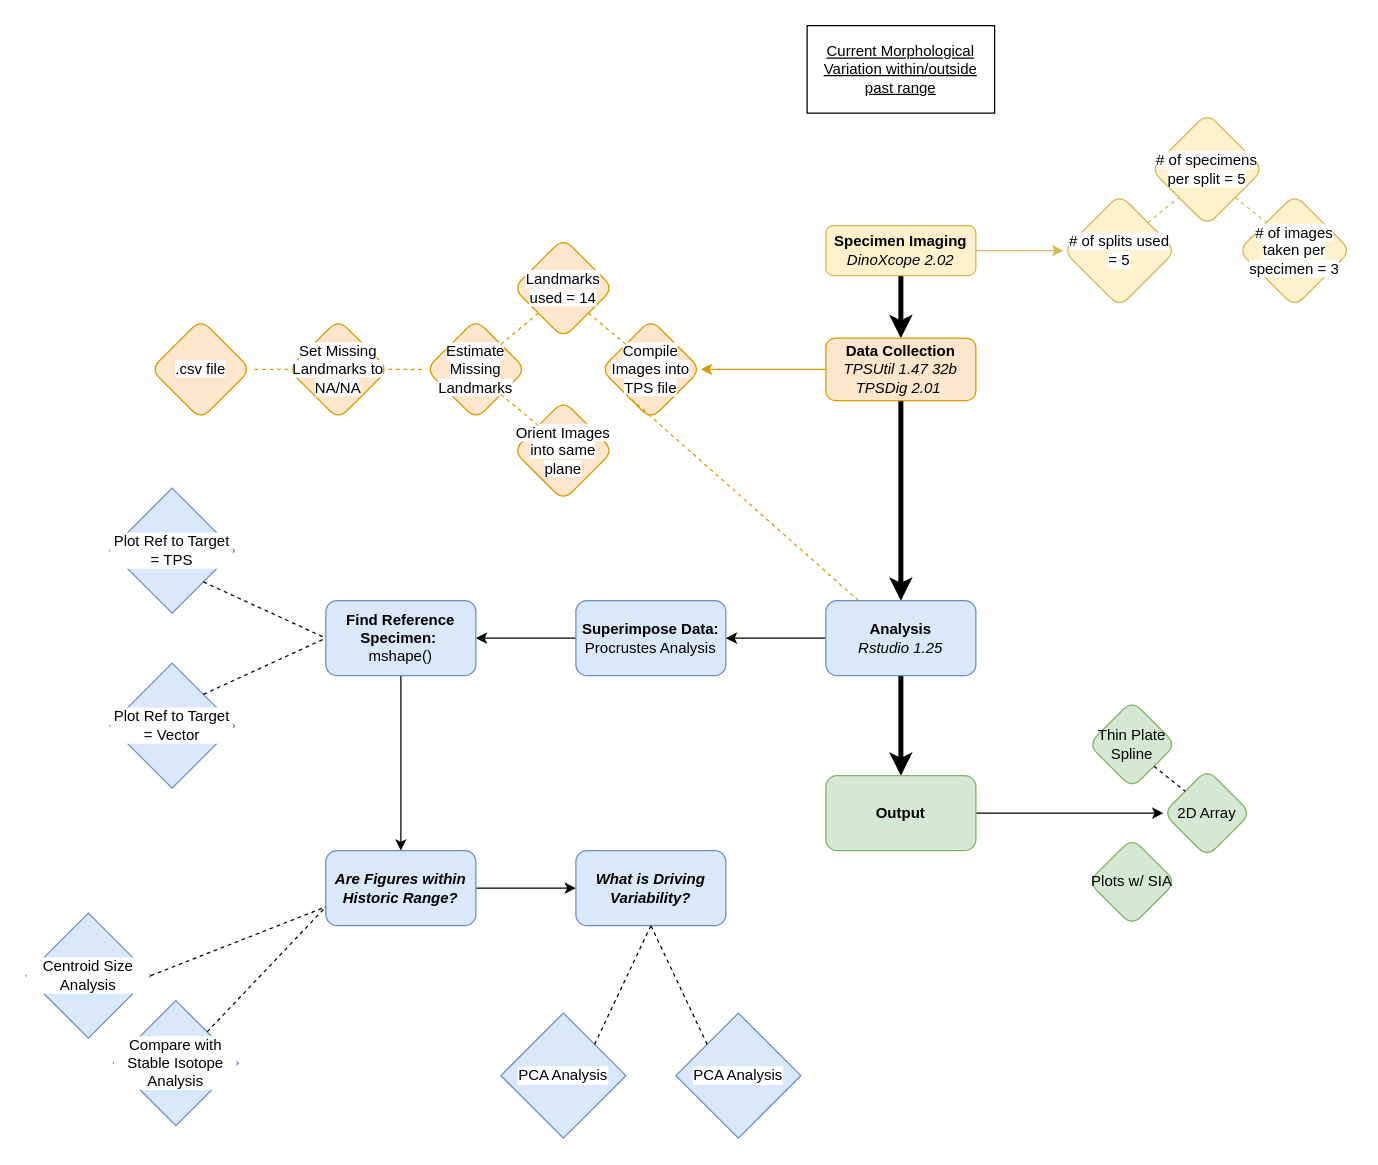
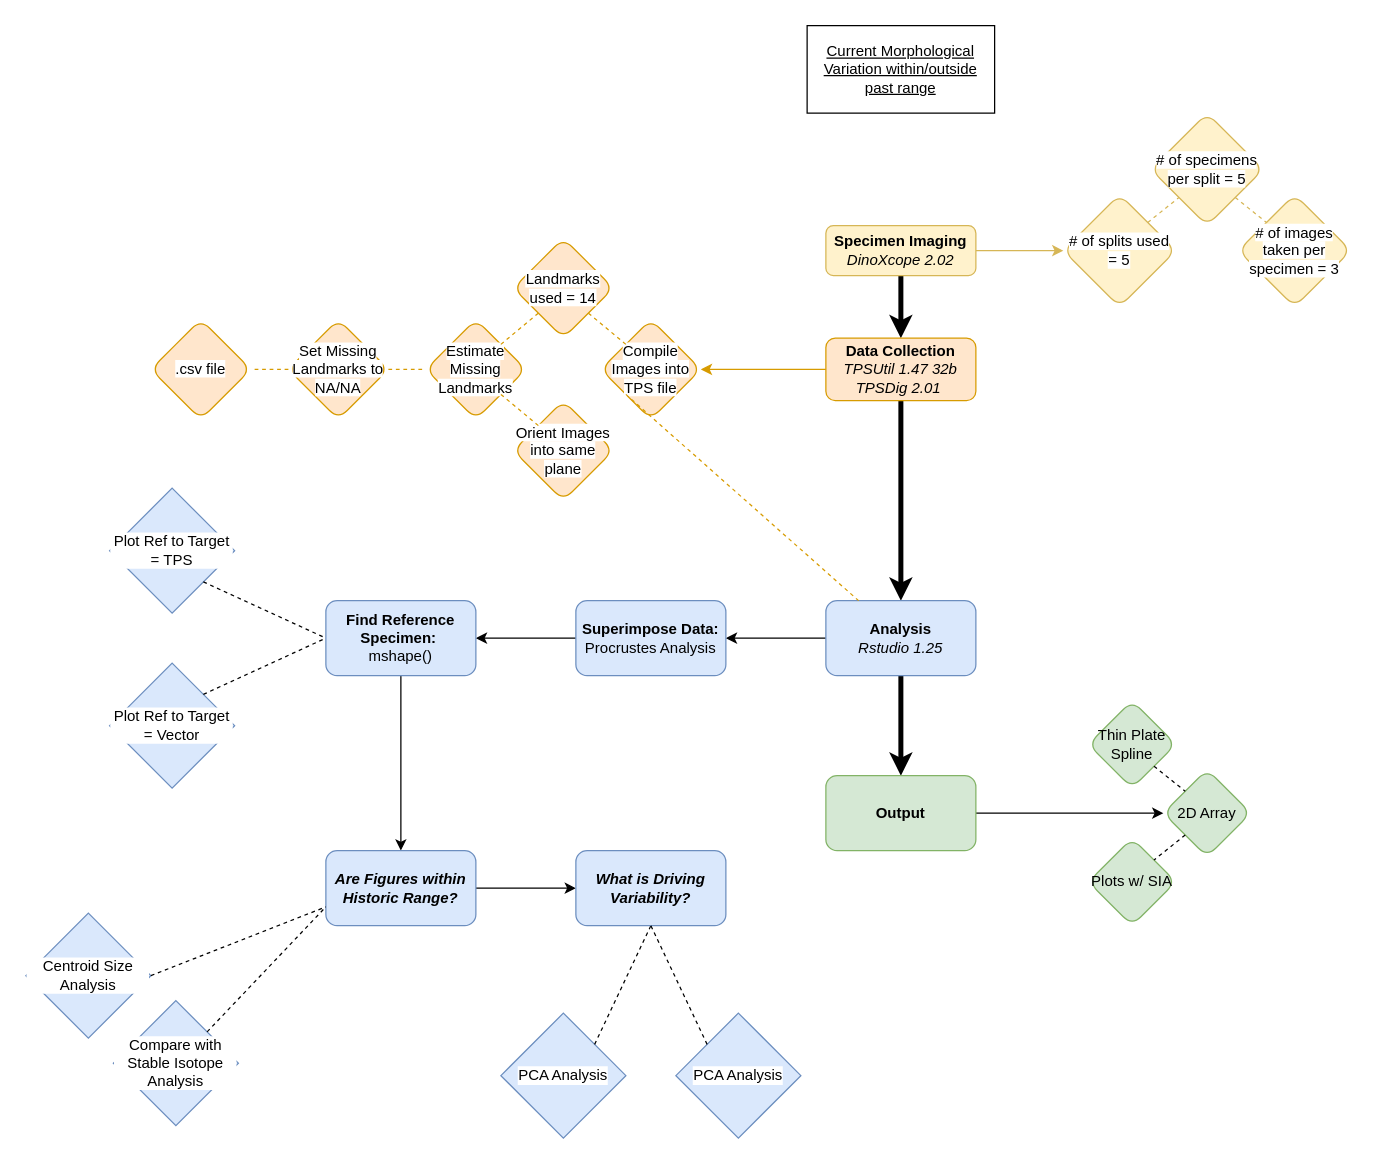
edge "2D Array" -- "Plots w/ SIA": added
